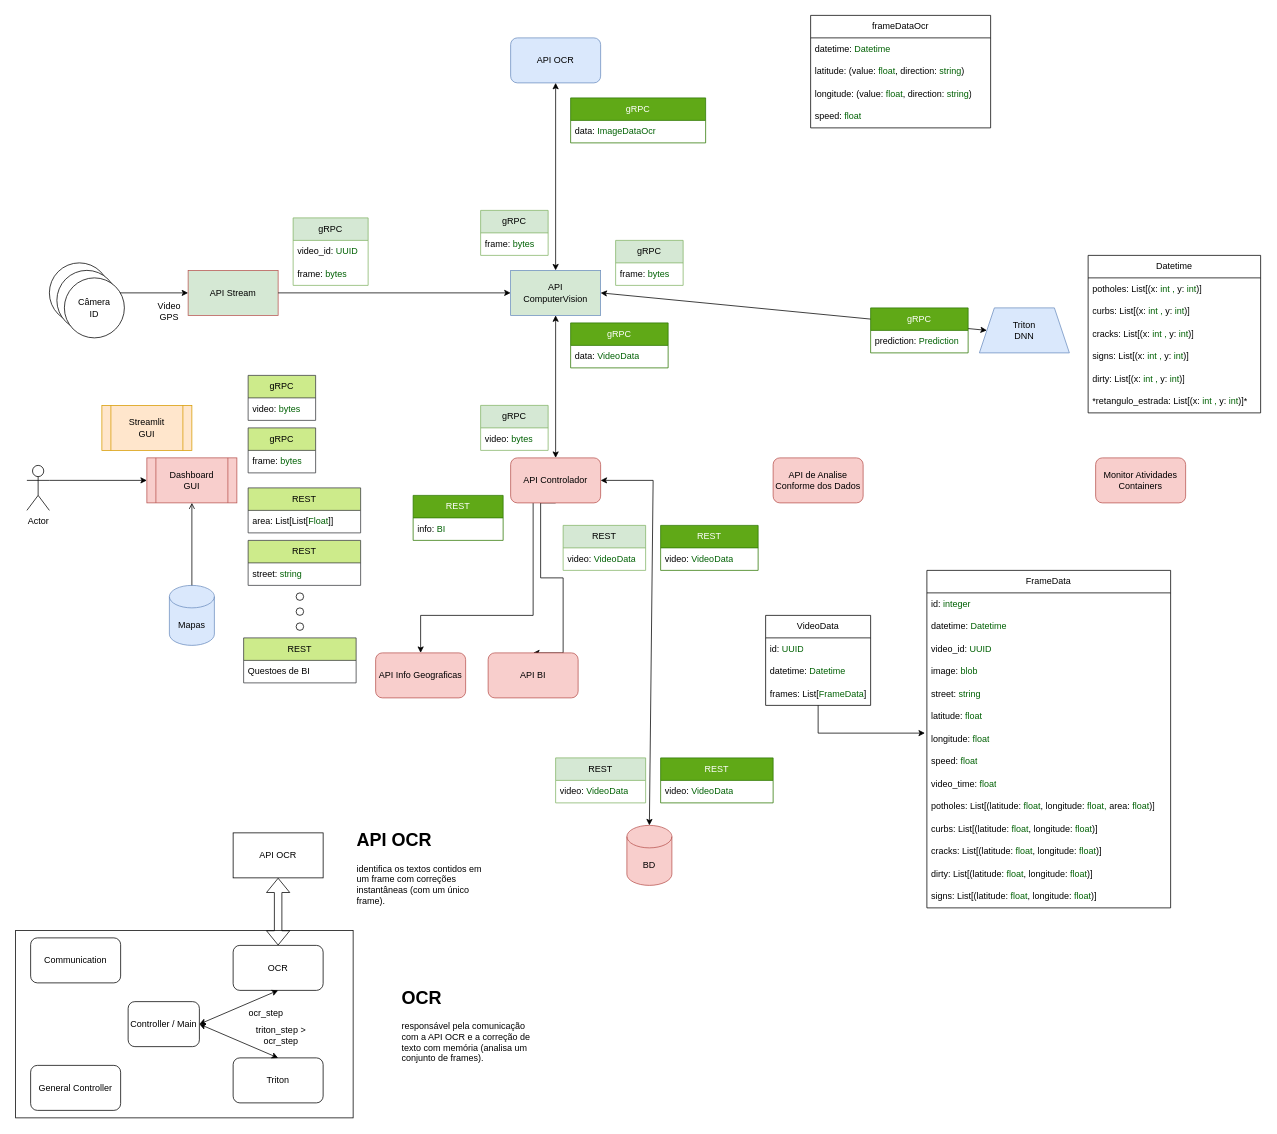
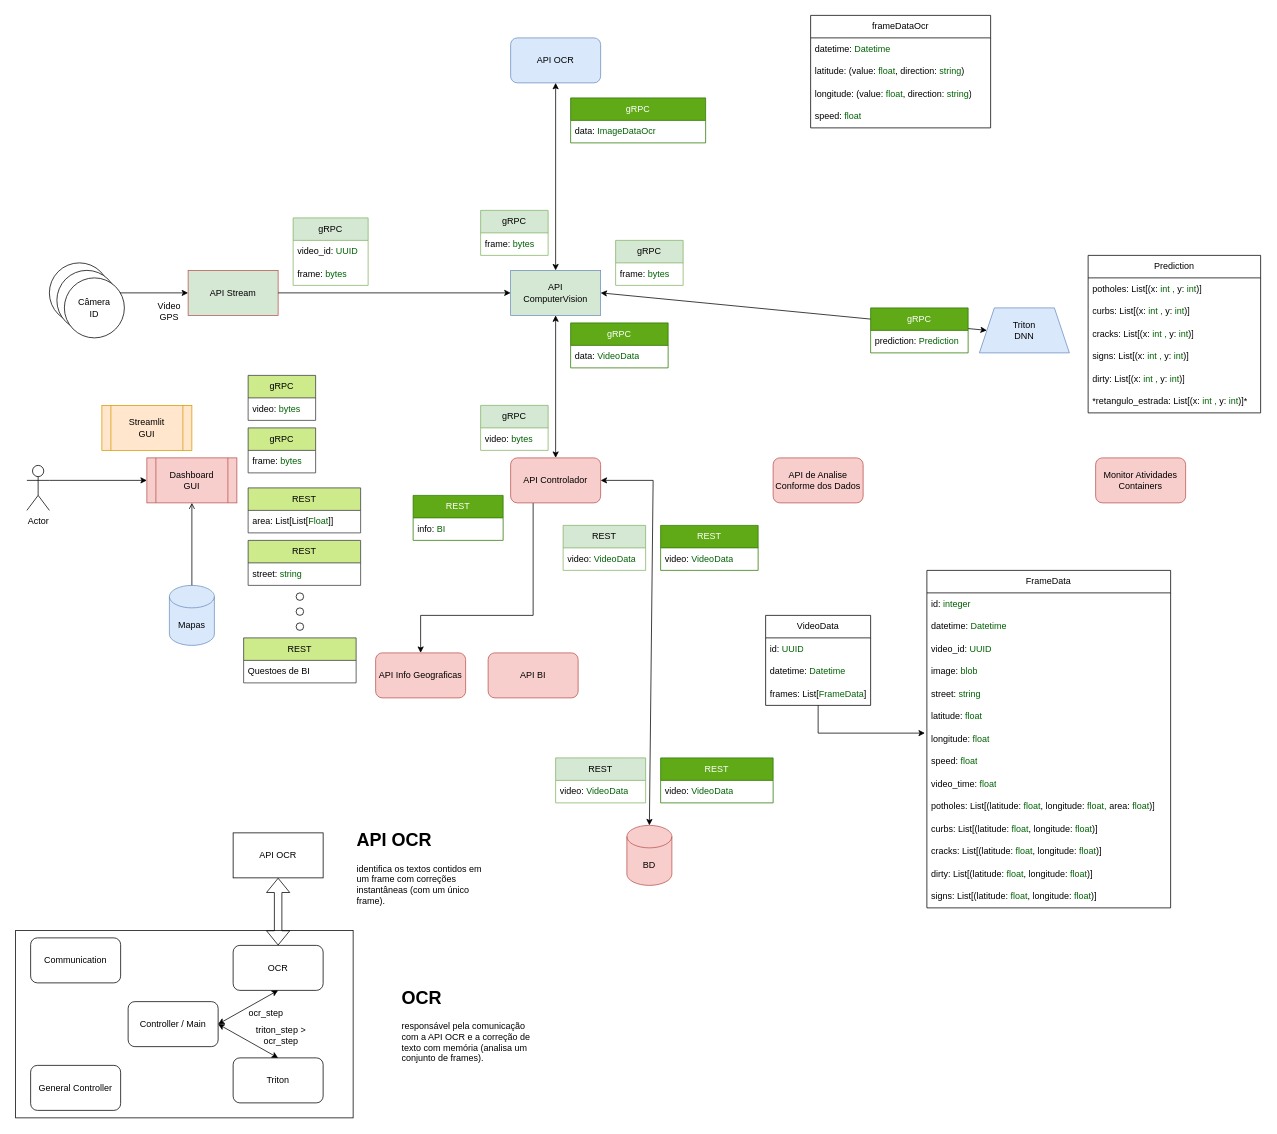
node "Datetime": label "Datetime" -> "Prediction"
edge "API Controlador" -> "API BI": removed
node "Controller / Main": size 71x45 -> 90x45
